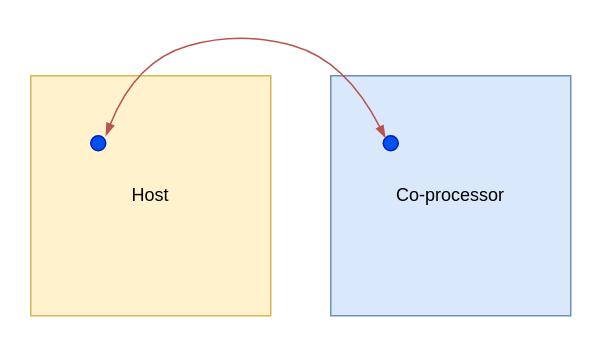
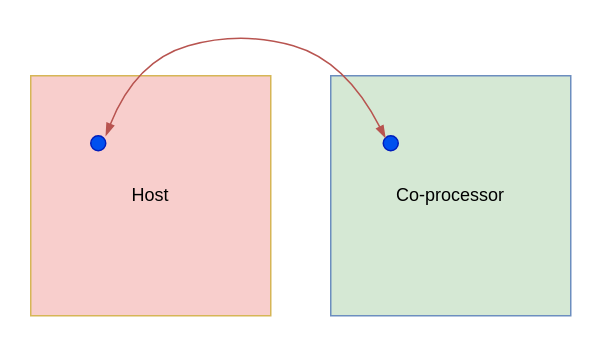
node "Host": fillcolor #fff2cc -> #f8cecc
node "Co-processor": fillcolor #dae8fc -> #d5e8d4
